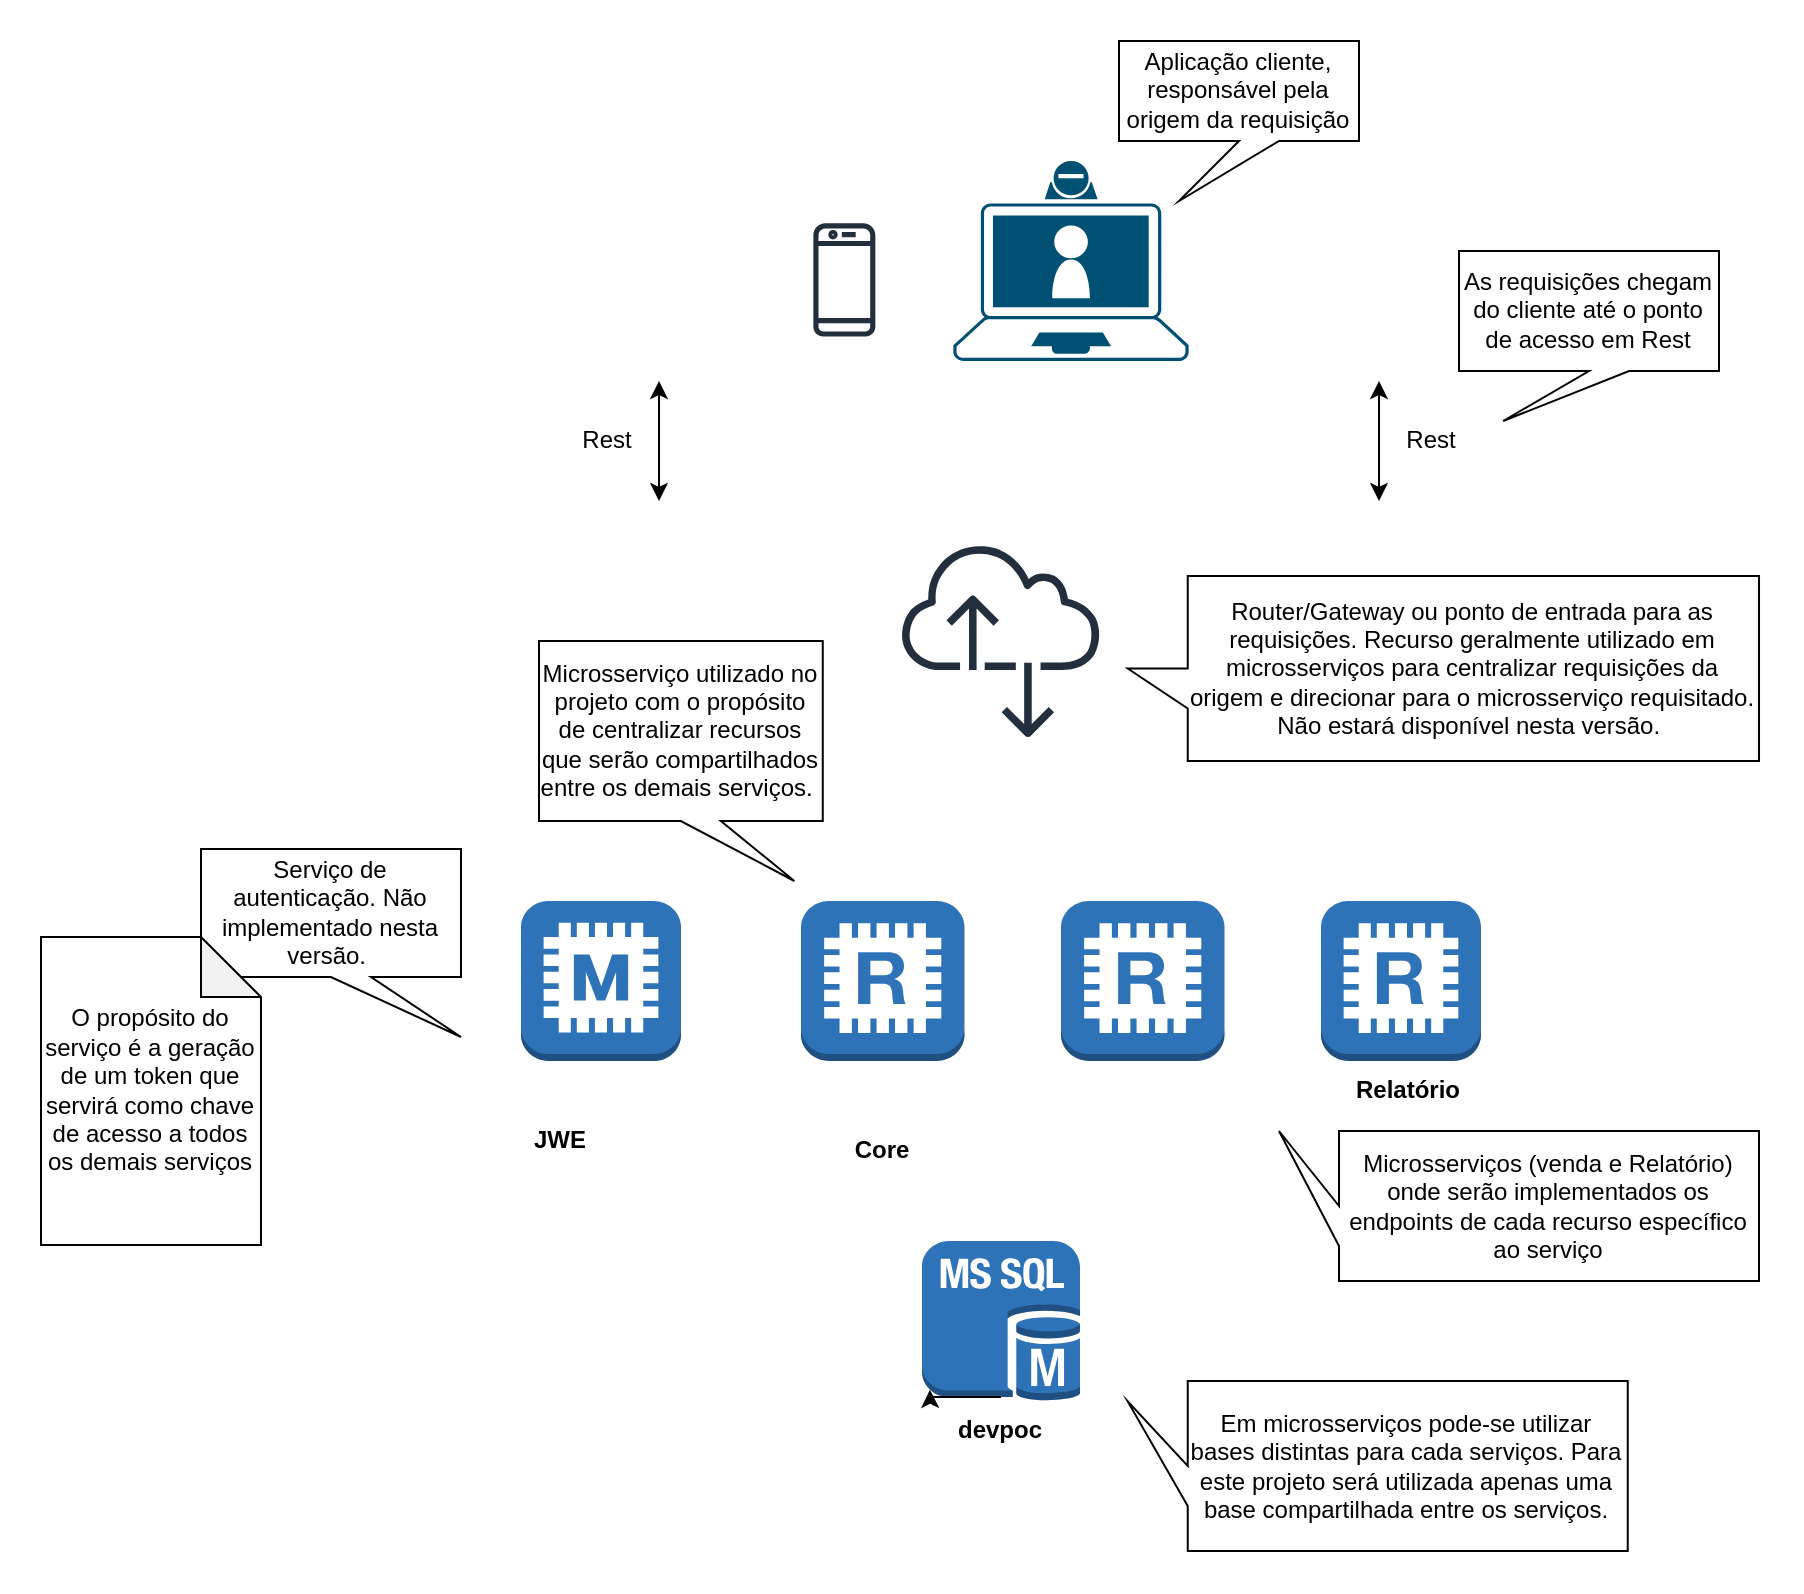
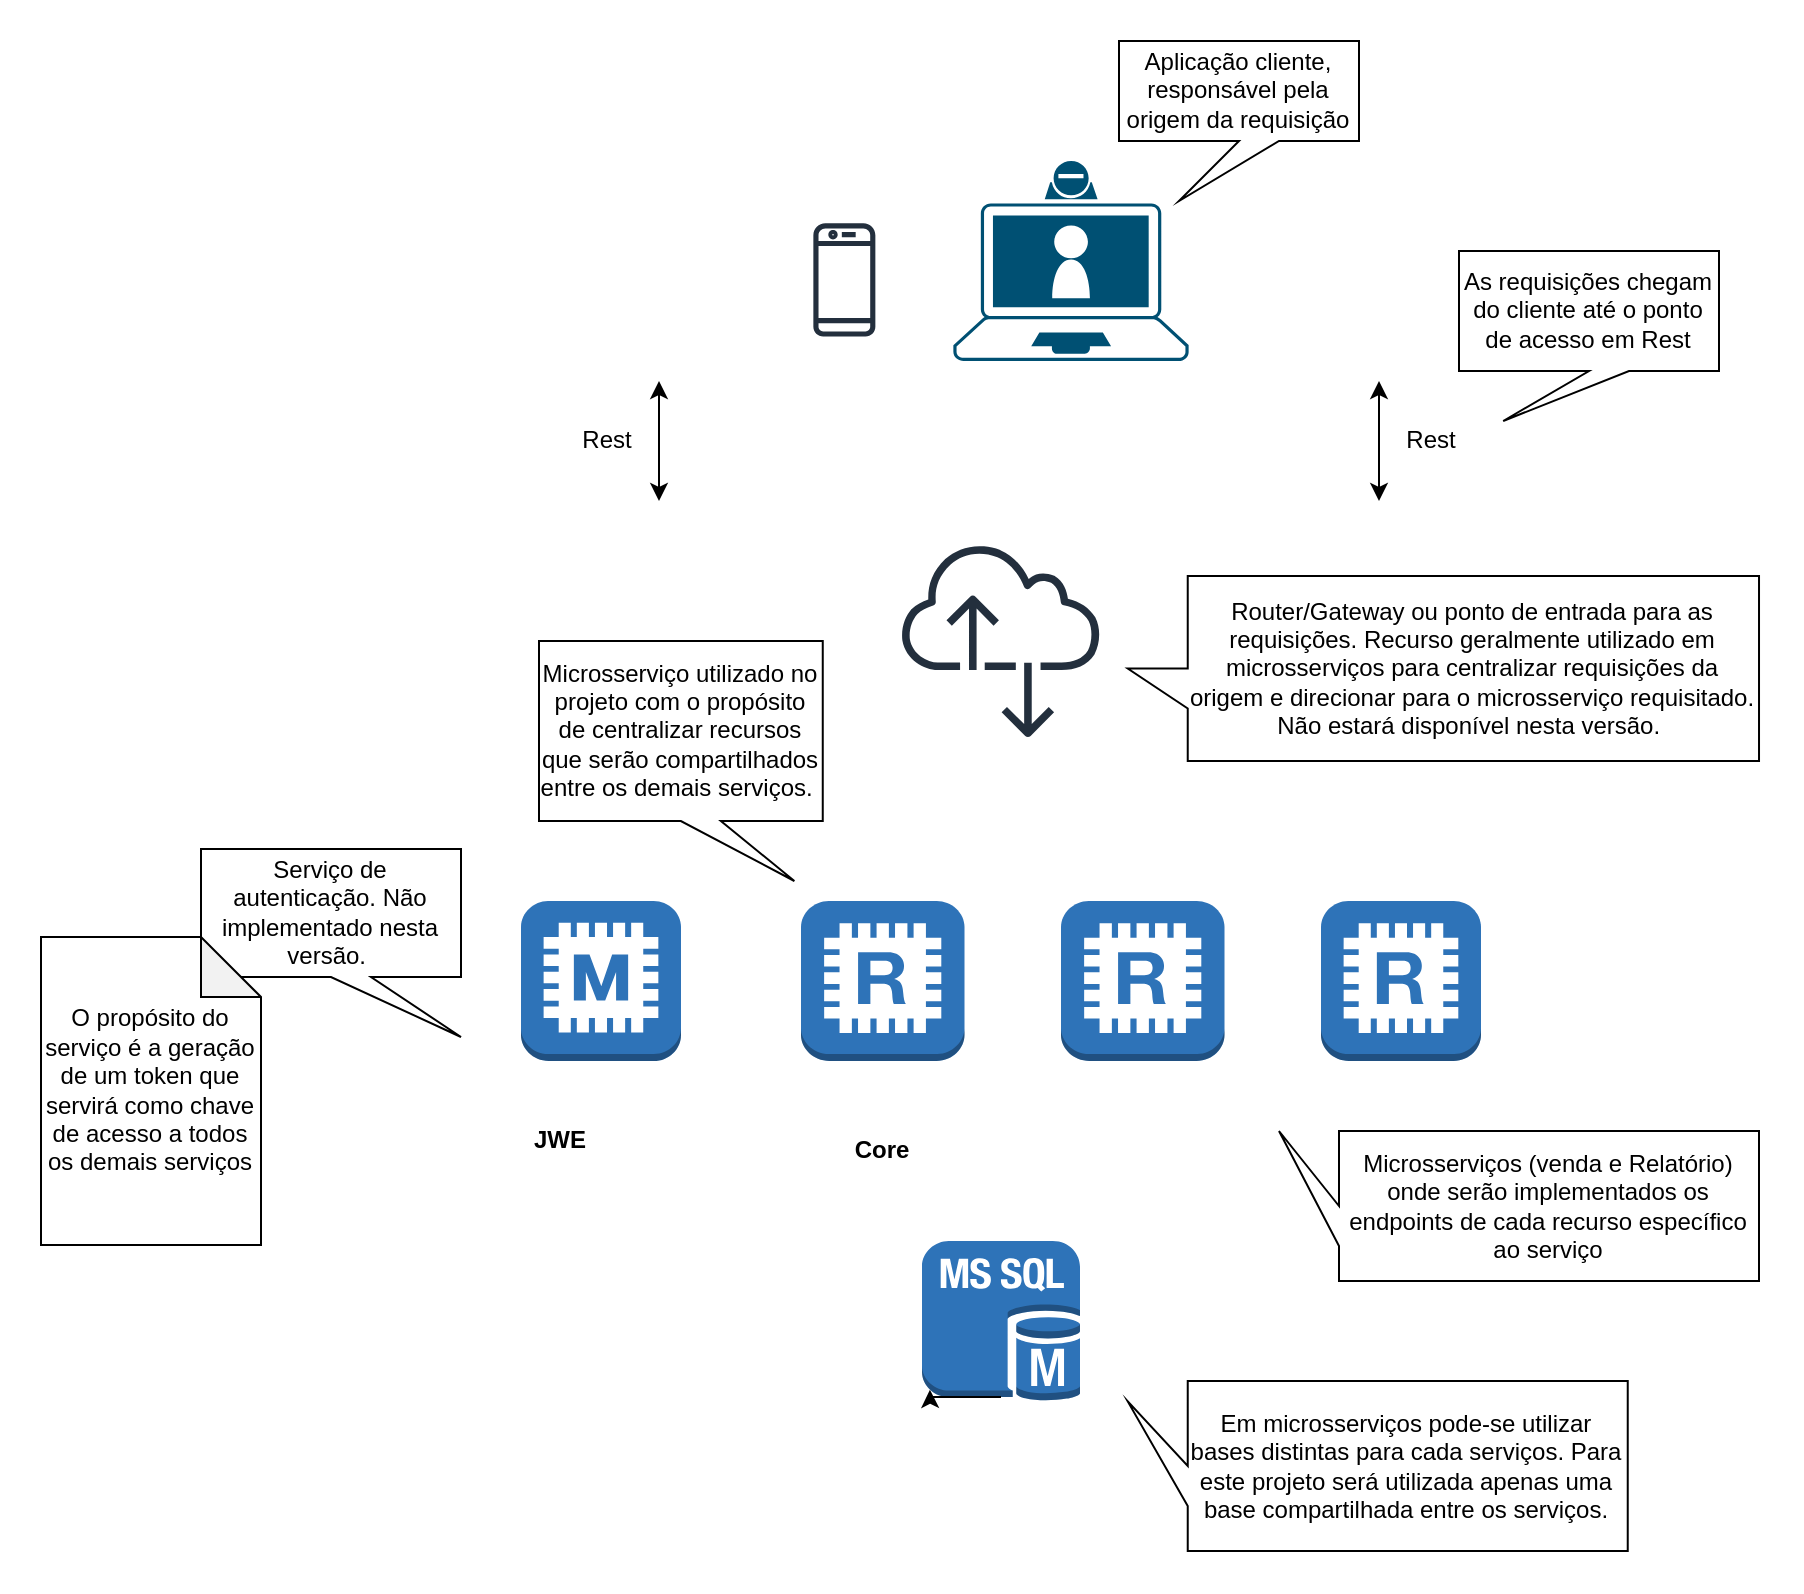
node "Relatório": removed
node "devpoc": removed
